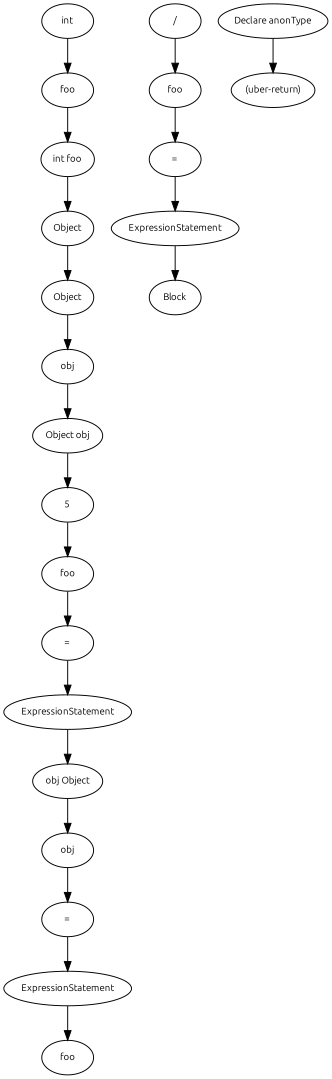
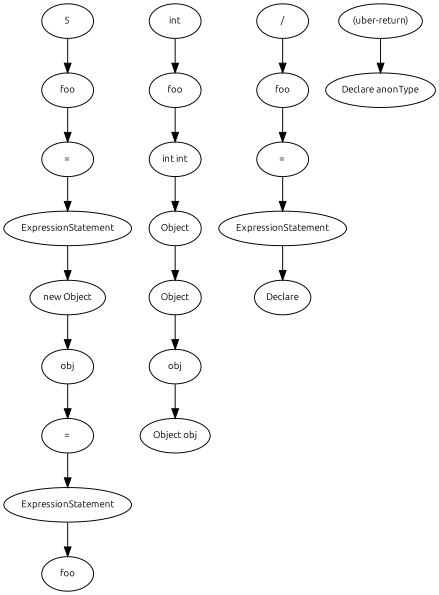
edge "Declare anonType" -> "(uber-return)": reversed
node "int foo": label "int foo" -> "int int"
node "Block": label "Block" -> "Declare"
edge "Object obj" -> "5": removed
node "obj Object": label "obj Object" -> "new Object"
